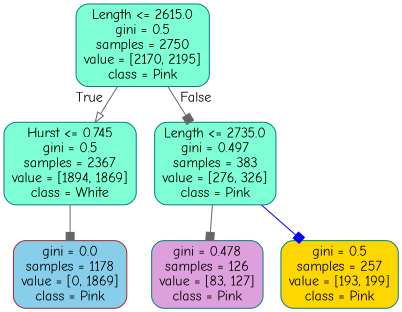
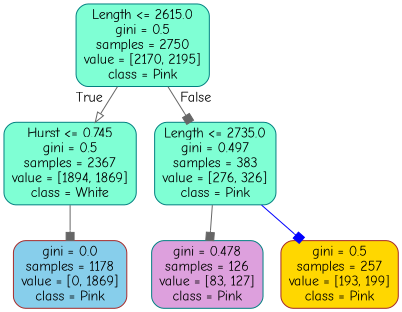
node "gini = 0.5 samples = 257 value = [193, 199] class = Pink": color teal -> brown
